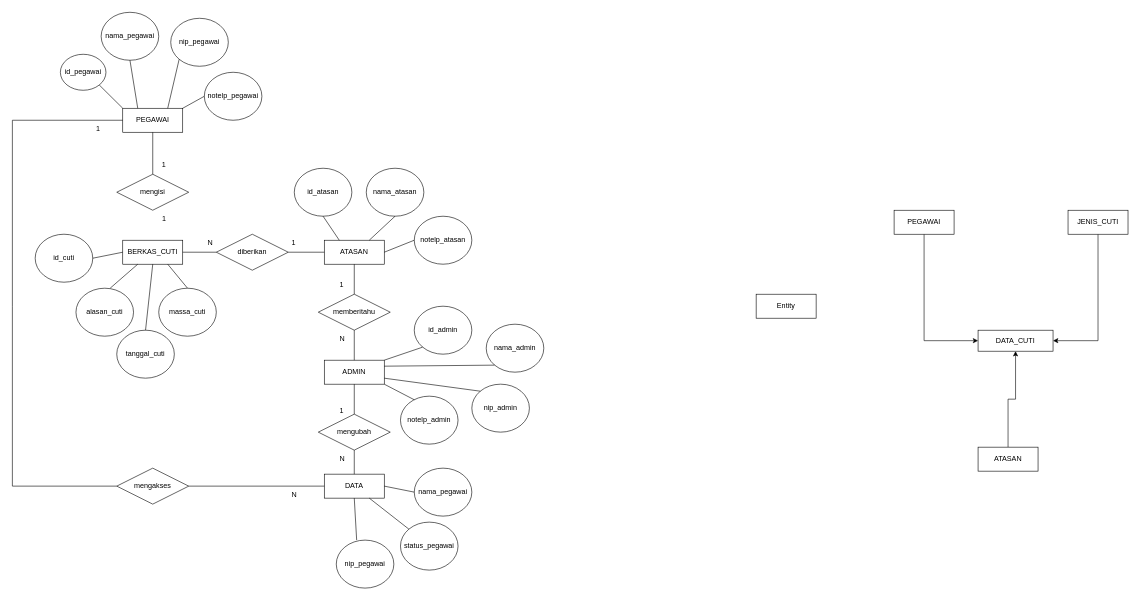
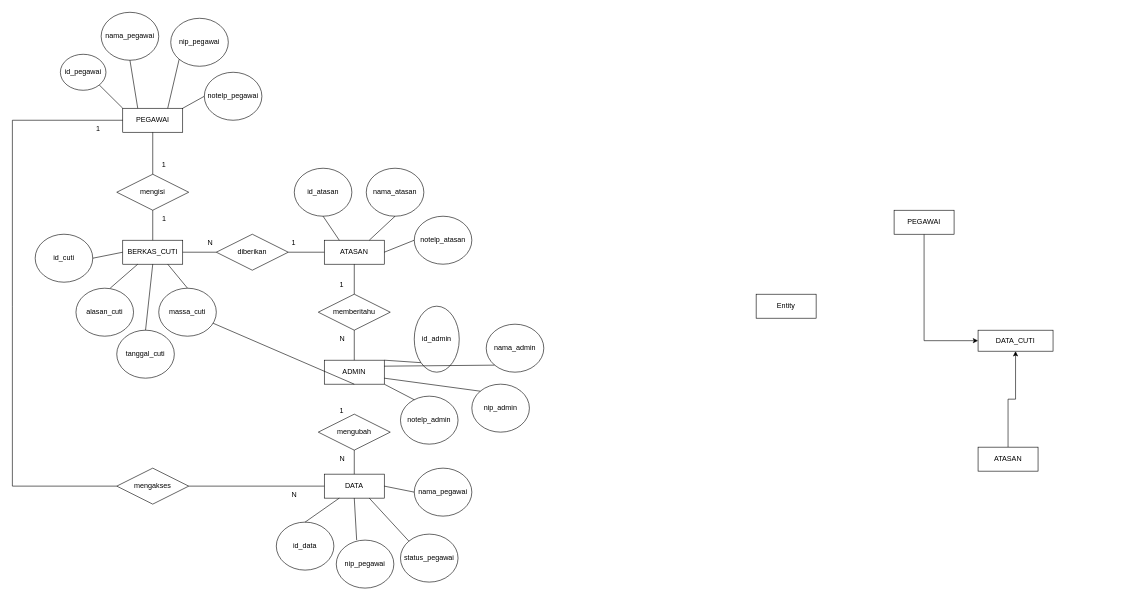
node "JENIS_CUTI": removed
edge "mengisi" -- "BERKAS_CUTI": added
node "id_admin": size 58x48 -> 45x66
edge "JENIS_CUTI" -> "DATA_CUTI": removed
edge "ADMIN" -- "mengubah": now "ADMIN" -- "massa_cuti"
edge "DATA" -- "id_data": added
node "id_data": added
node "status_pegawai": moved (429, 546) -> (429, 558)
